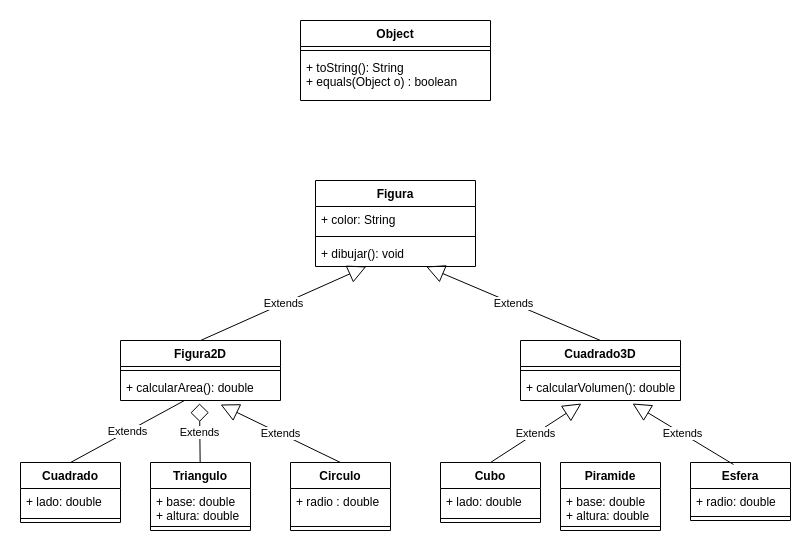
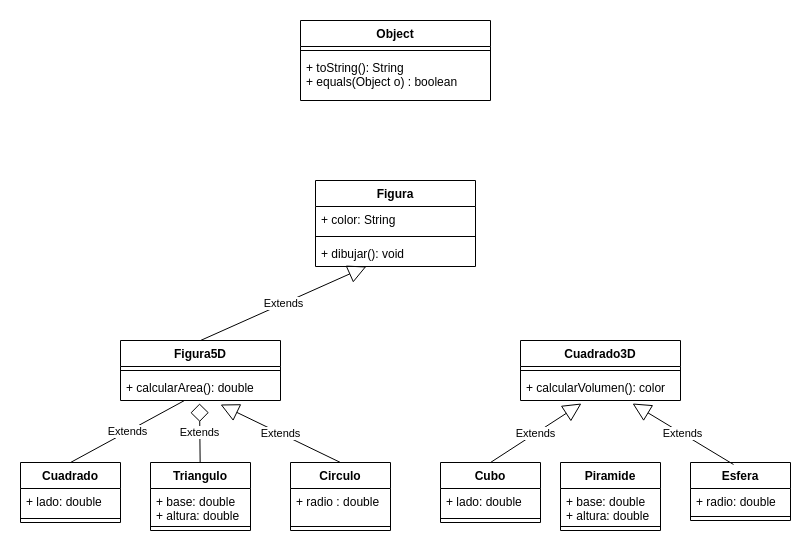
edge "Cuadrado3D" -> "+ dibujar(): void": removed, label "Extends"
node "Figura2D": label "Figura2D" -> "Figura5D"
node "+ calcularVolumen(): double": label "+ calcularVolumen(): double" -> "+ calcularVolumen(): color"
